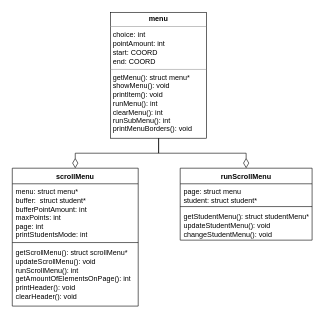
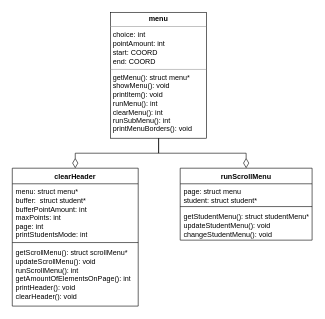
node "scrollMenu": label "scrollMenu" -> "clearHeader"
